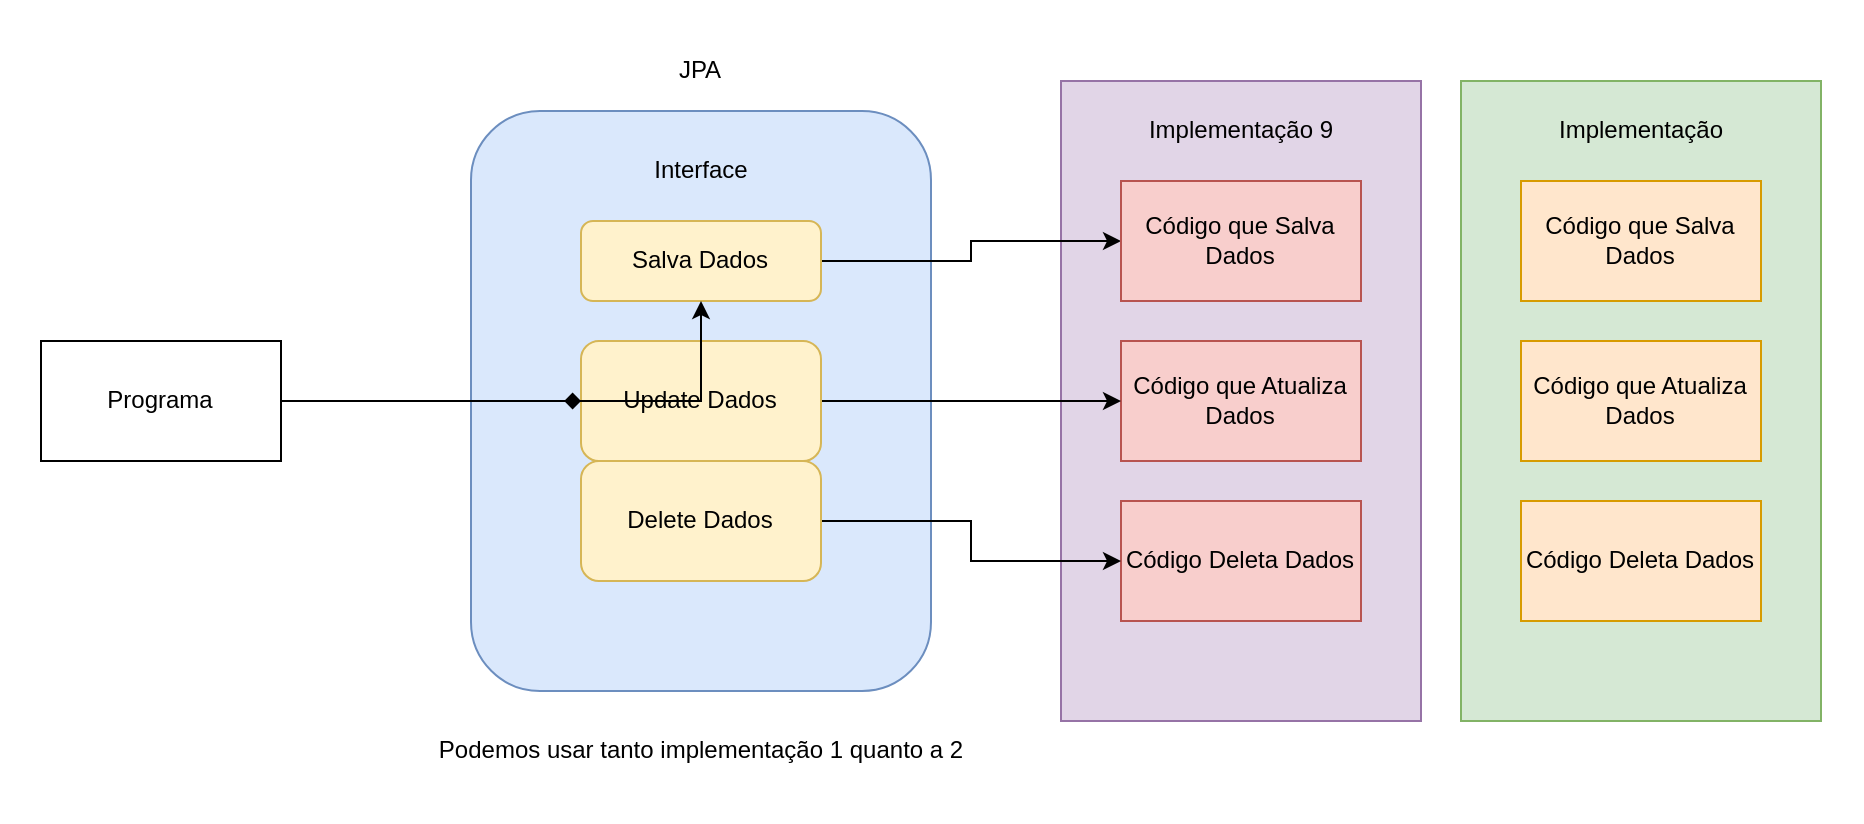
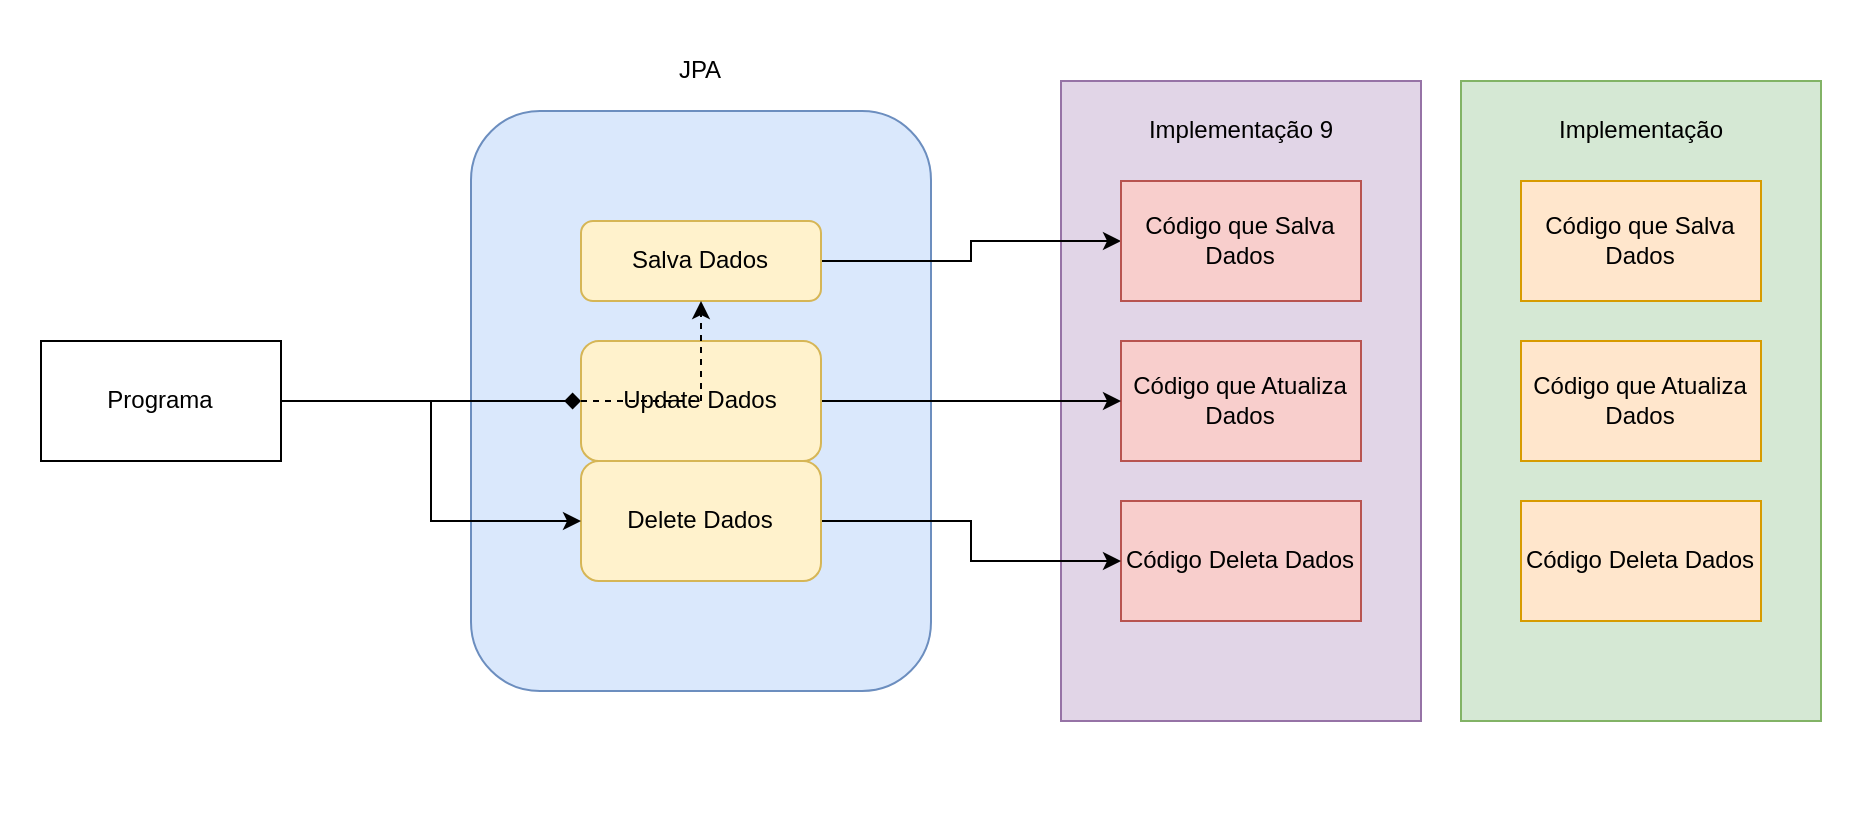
node "Interface": removed
edge "Programa" -> "Salva Dados": style solid -> dashed
edge "Programa" -> "Delete Dados": added
node "Podemos usar tanto implementação 1 quanto a 2": removed
